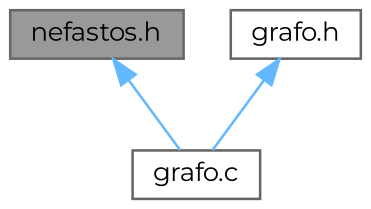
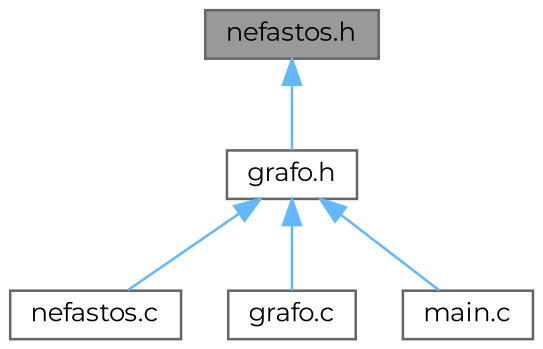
edge "grafo.c" -> "nefastos.h": now "grafo.h" -> "nefastos.h"
node "nefastos.c": added
node "main.c": added
